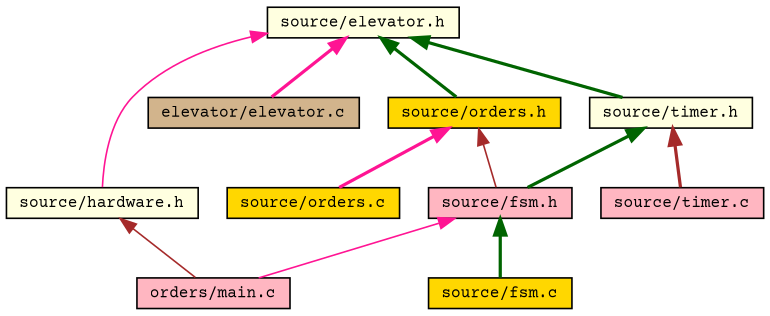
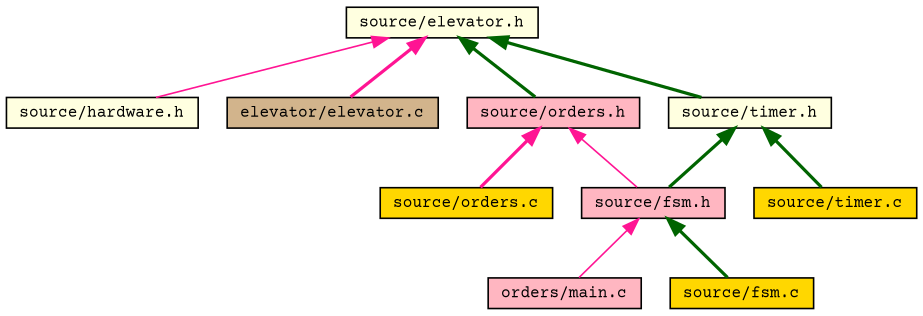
node "source/orders.h": fillcolor gold -> lightpink
edge "source/fsm.h" -> "source/orders.h": color brown -> deeppink
edge "source/timer.c" -> "source/timer.h": color brown -> darkgreen
node "source/timer.c": fillcolor lightpink -> gold
edge "orders/main.c" -> "source/hardware.h": removed
